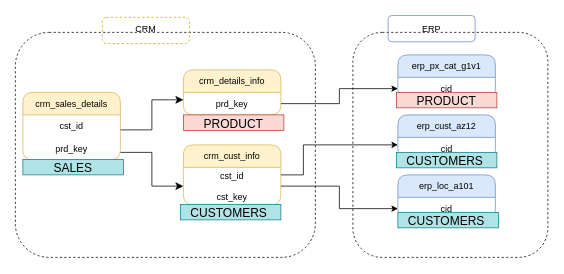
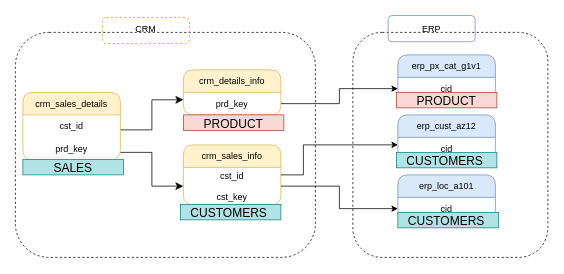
node "crm_cust_info": label "crm_cust_info" -> "crm_sales_info"
